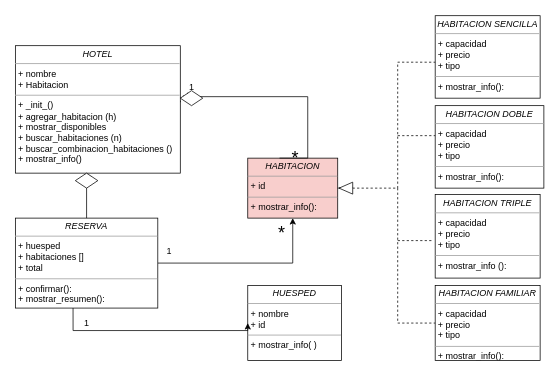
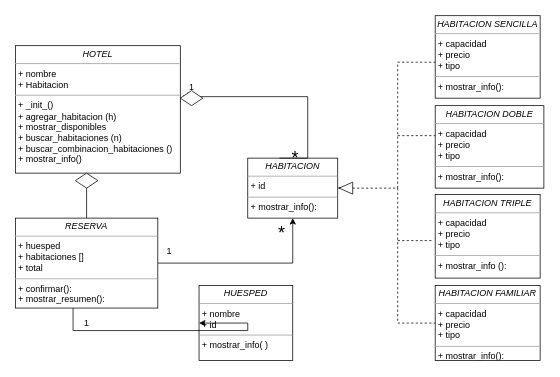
node "HABITACION + id + mostrar_info():": fillcolor #f8cecc -> #ffffff
node "HUESPED + nombre + id + mostrar_info( )": moved (295, 323) -> (246, 323)
